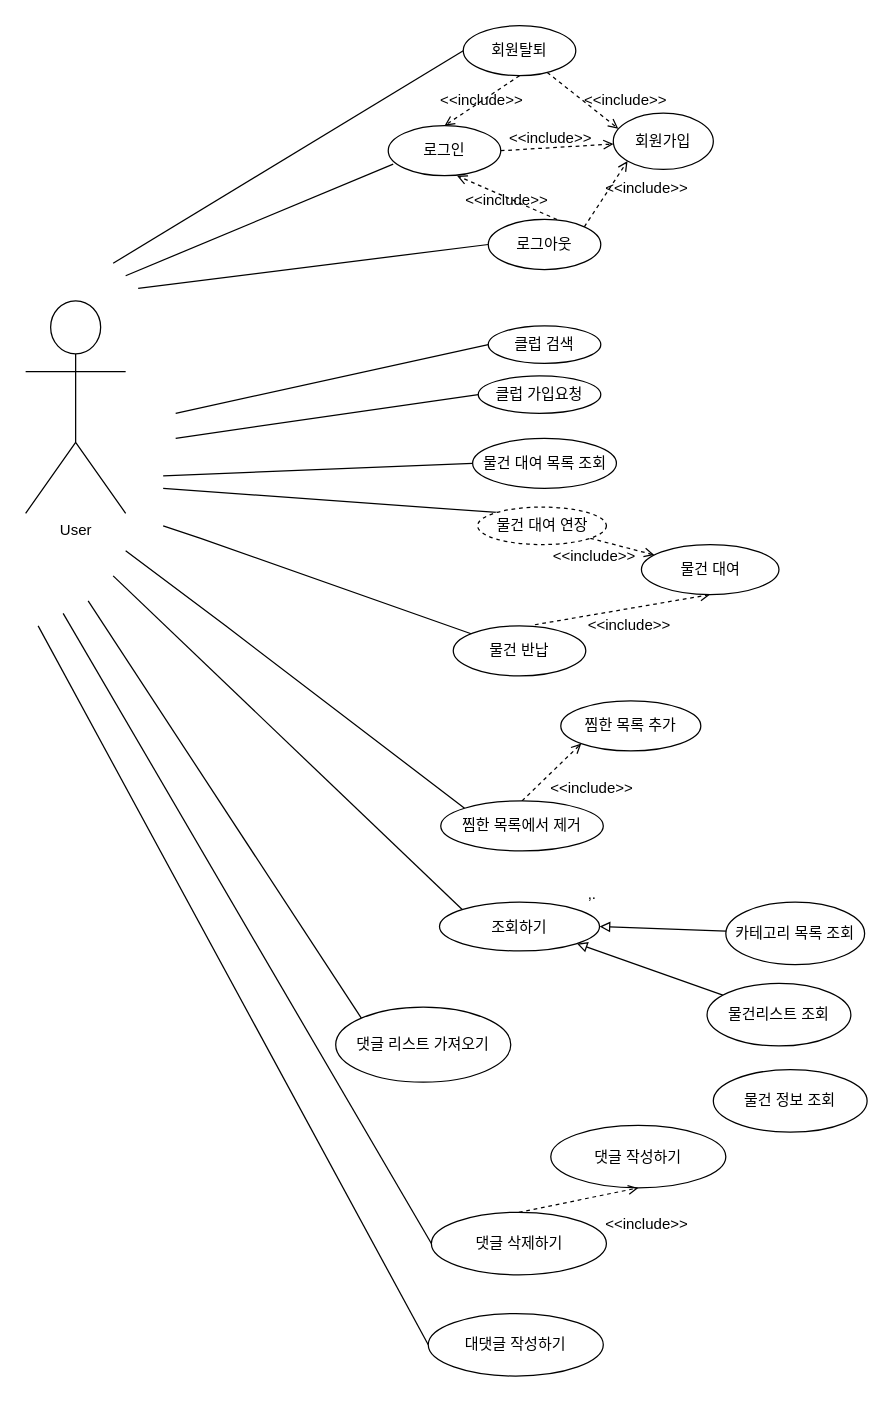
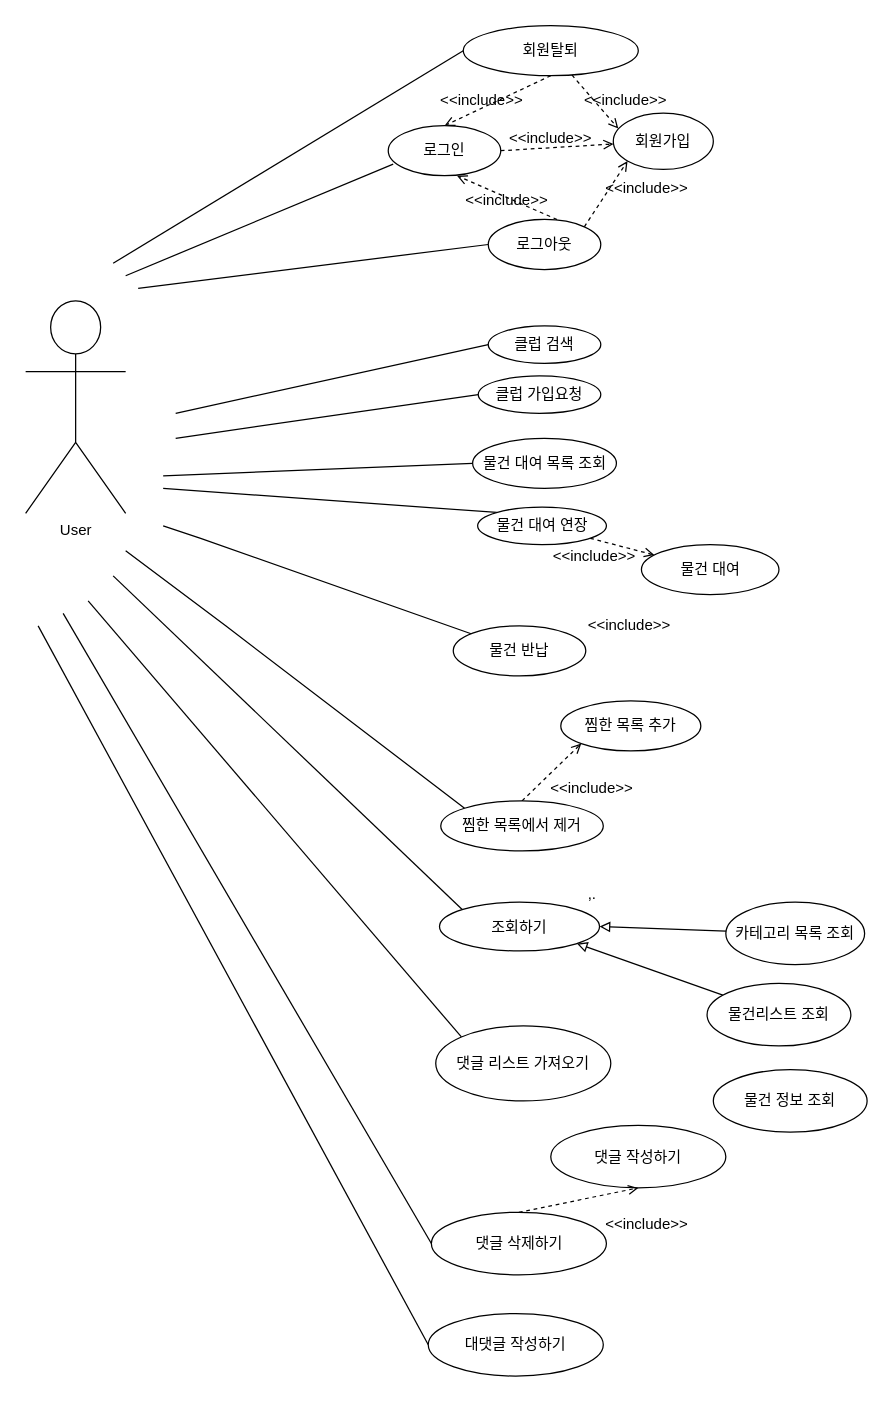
node "회원탈퇴": size 113x50 -> 175x50
node "물건 대여 연장": style dashed -> solid
edge "물건 반납" -> "물건 대여": removed
node "댓글 리스트 가져오기": moved (423, 1044) -> (523, 1063)
